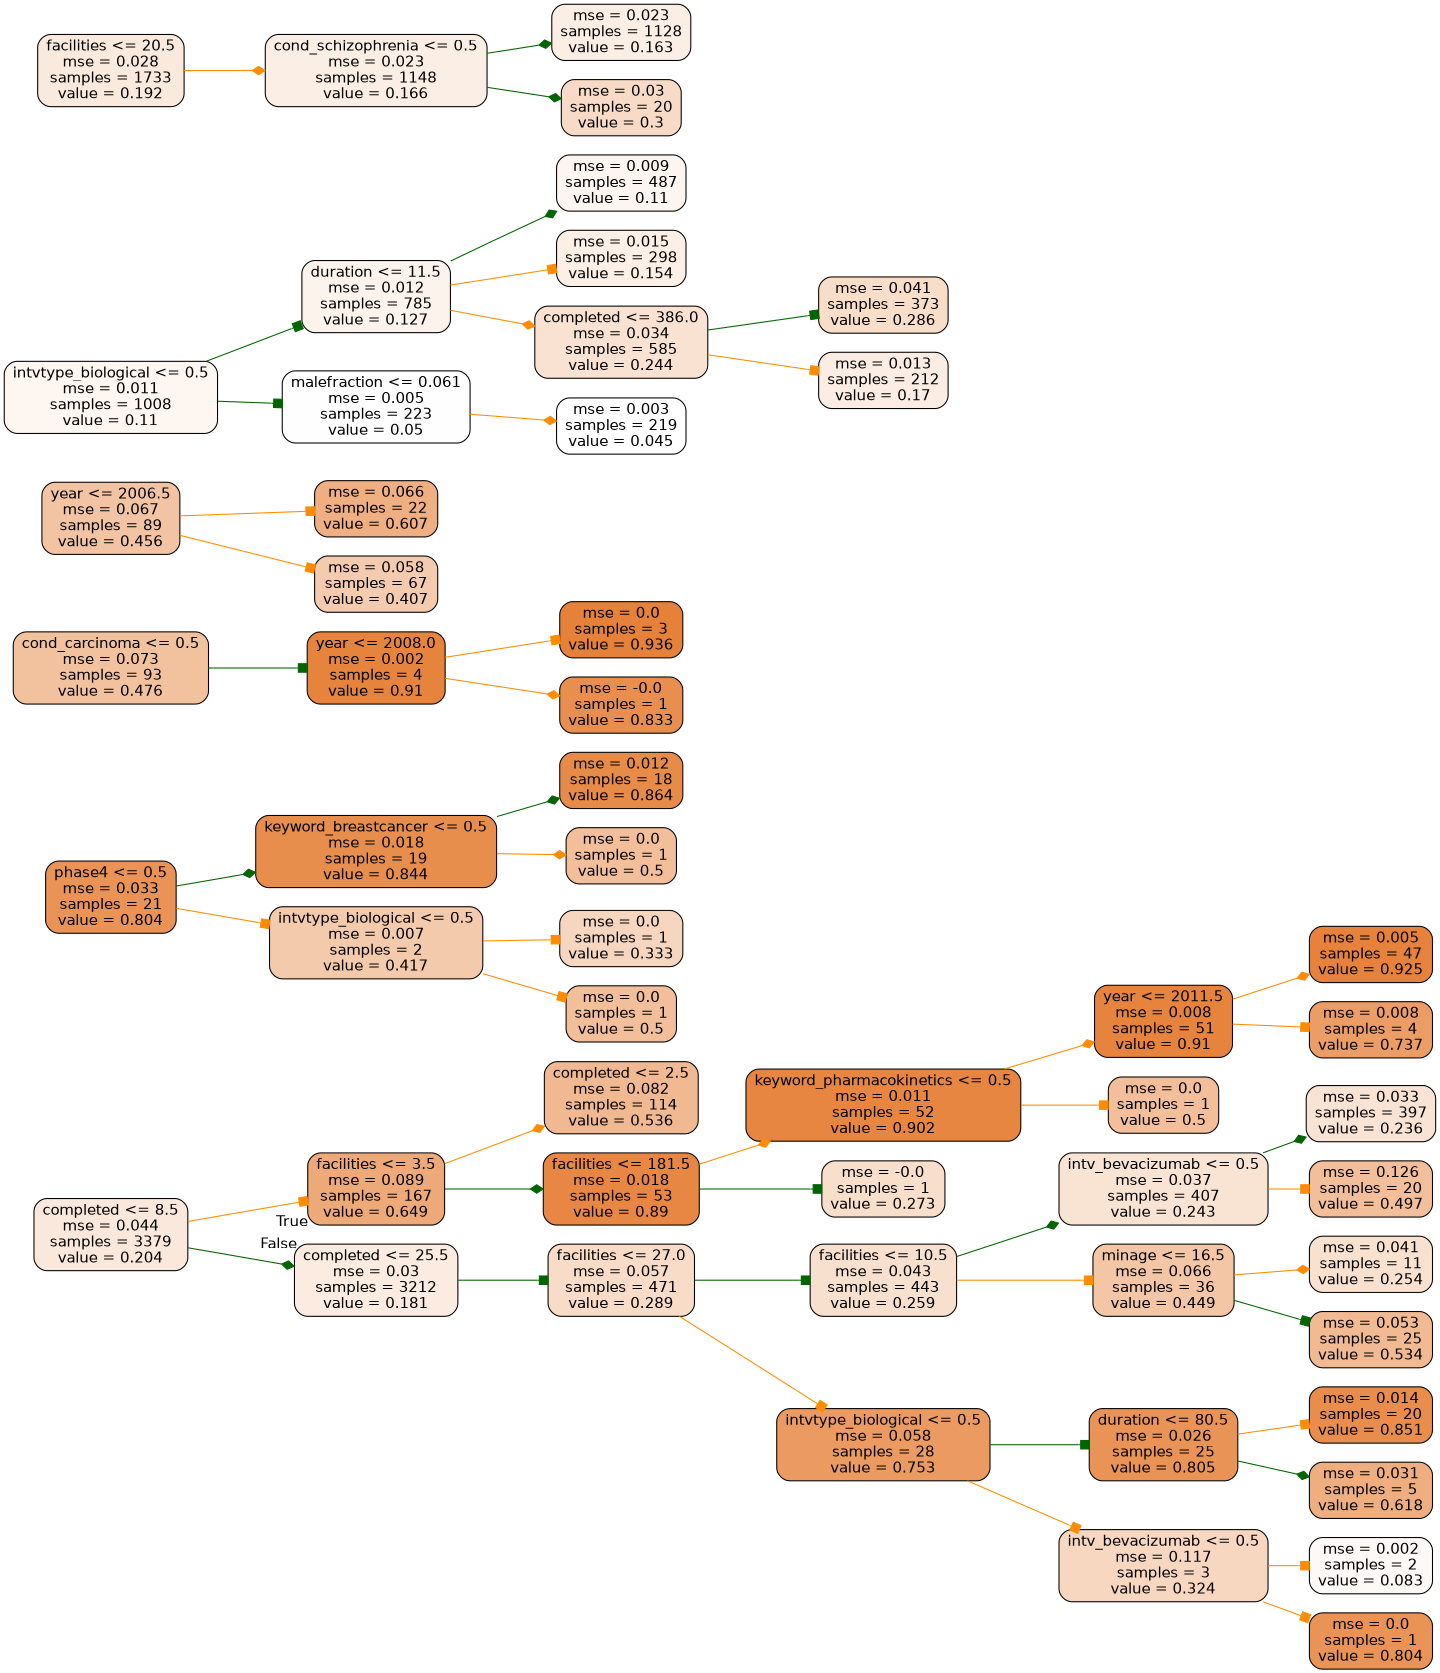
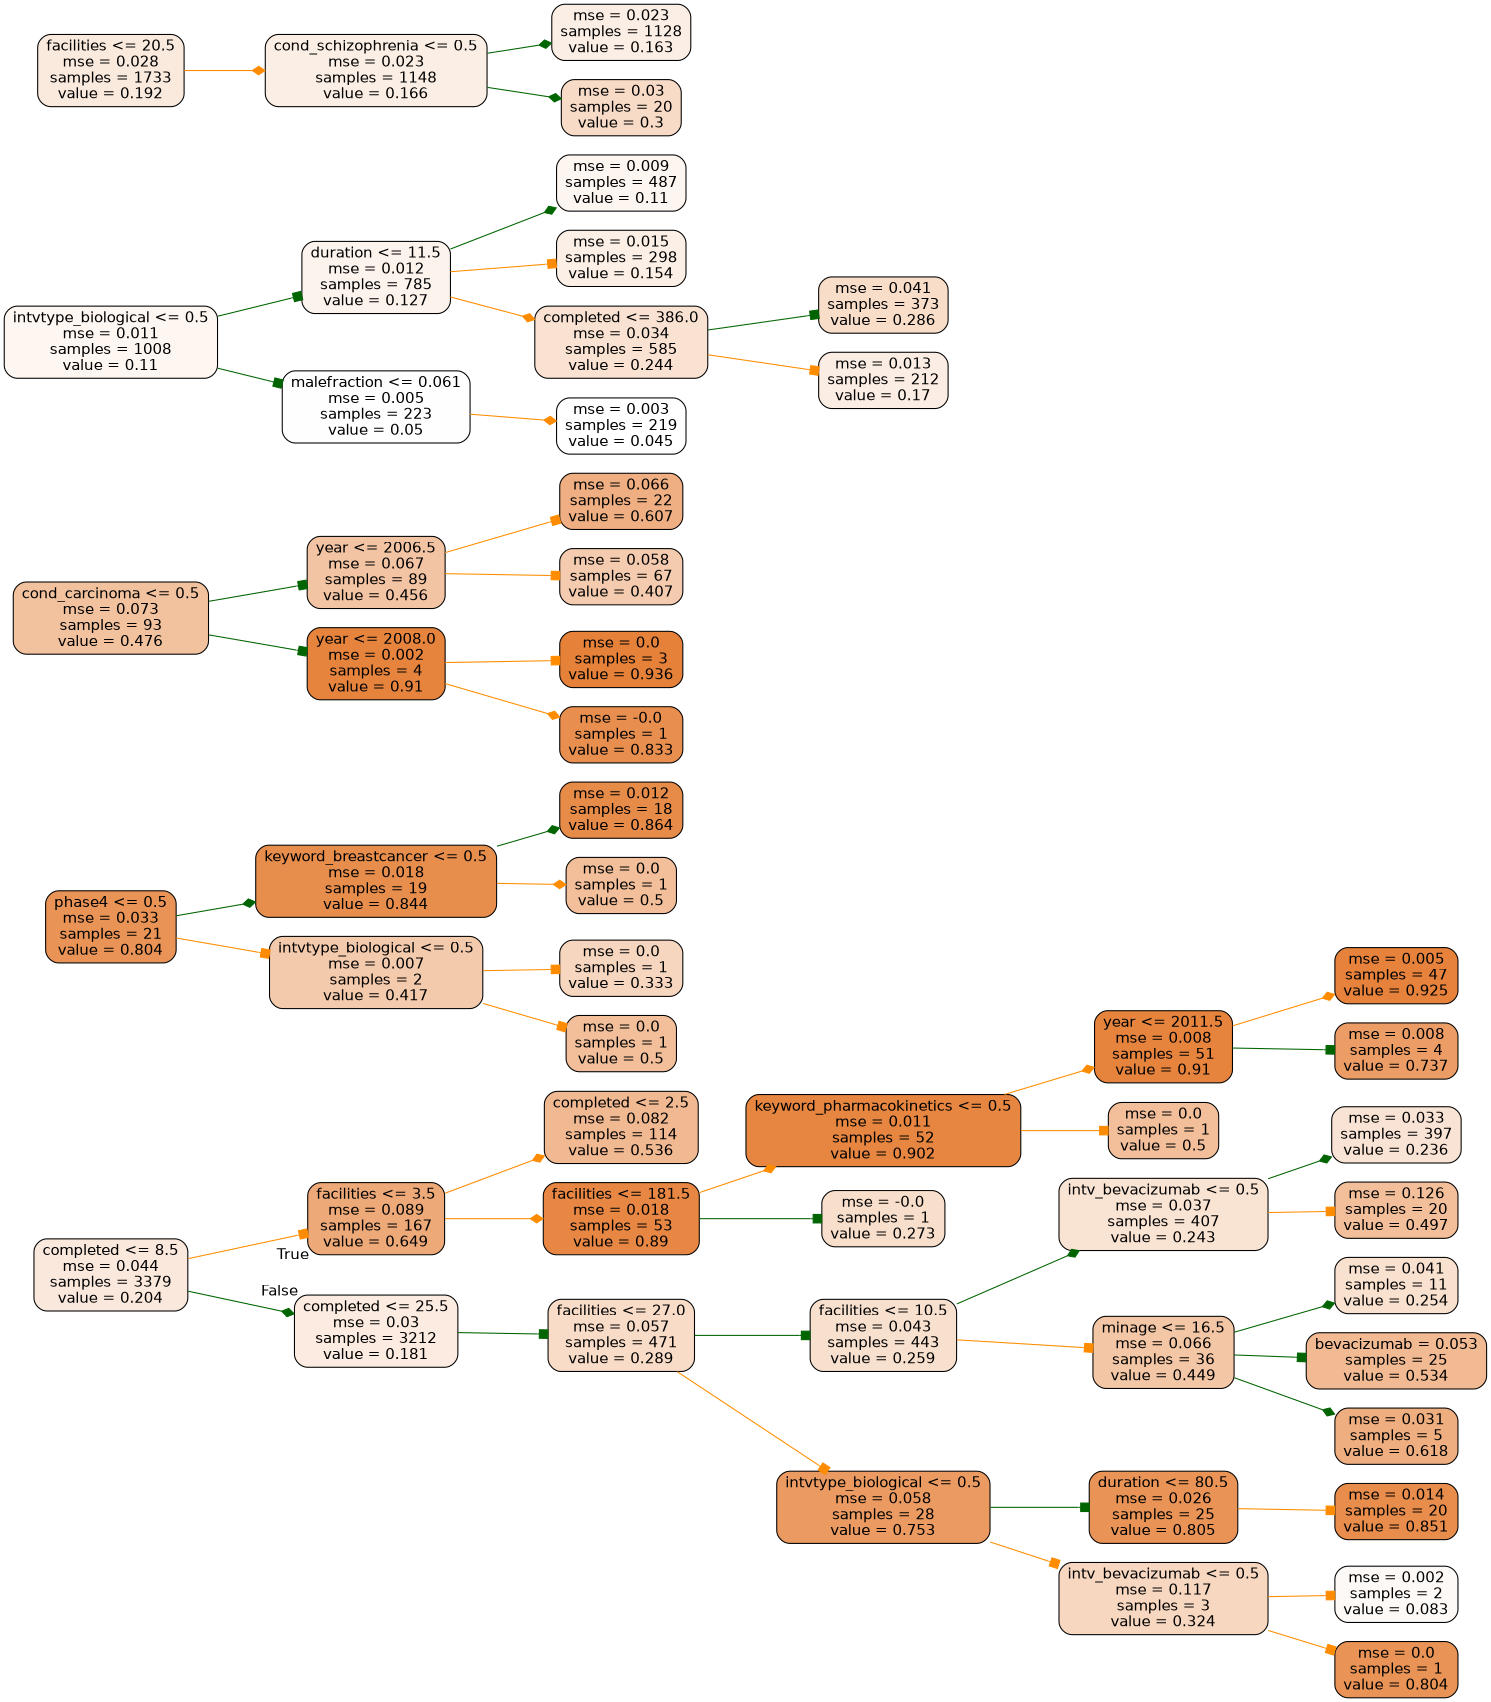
edge "cond_carcinoma <= 0.5 mse = 0.073 samples = 93 value = 0.476" -> "year <= 2006.5 mse = 0.067 samples = 89 value = 0.456": added
edge "year <= 2011.5 mse = 0.008 samples = 51 value = 0.91" -> "mse = 0.008 samples = 4 value = 0.737": color darkorange -> darkgreen
edge "facilities <= 3.5 mse = 0.089 samples = 167 value = 0.649" -> "facilities <= 181.5 mse = 0.018 samples = 53 value = 0.89": color darkgreen -> darkorange
edge "minage <= 16.5 mse = 0.066 samples = 36 value = 0.449" -> "mse = 0.041 samples = 11 value = 0.254": color darkorange -> darkgreen
node "mse = 0.053 samples = 25 value = 0.534": label "mse = 0.053 samples = 25 value = 0.534" -> "bevacizumab = 0.053 samples = 25 value = 0.534"
edge "duration <= 80.5 mse = 0.026 samples = 25 value = 0.805" -> "mse = 0.031 samples = 5 value = 0.618": now "minage <= 16.5 mse = 0.066 samples = 36 value = 0.449" -> "mse = 0.031 samples = 5 value = 0.618"
